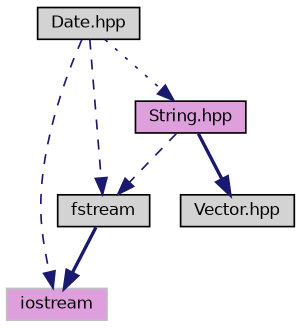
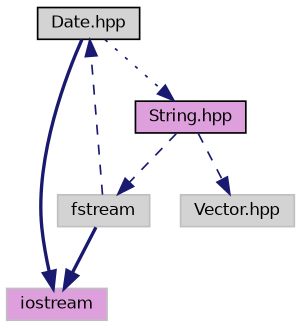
edge "Date.hpp" -> "fstream": reversed
edge "Date.hpp" -> "iostream": style dashed -> bold
edge "String.hpp" -> "Vector.hpp": style bold -> dashed
node "fstream": color black -> grey75
node "Vector.hpp": color black -> grey75
